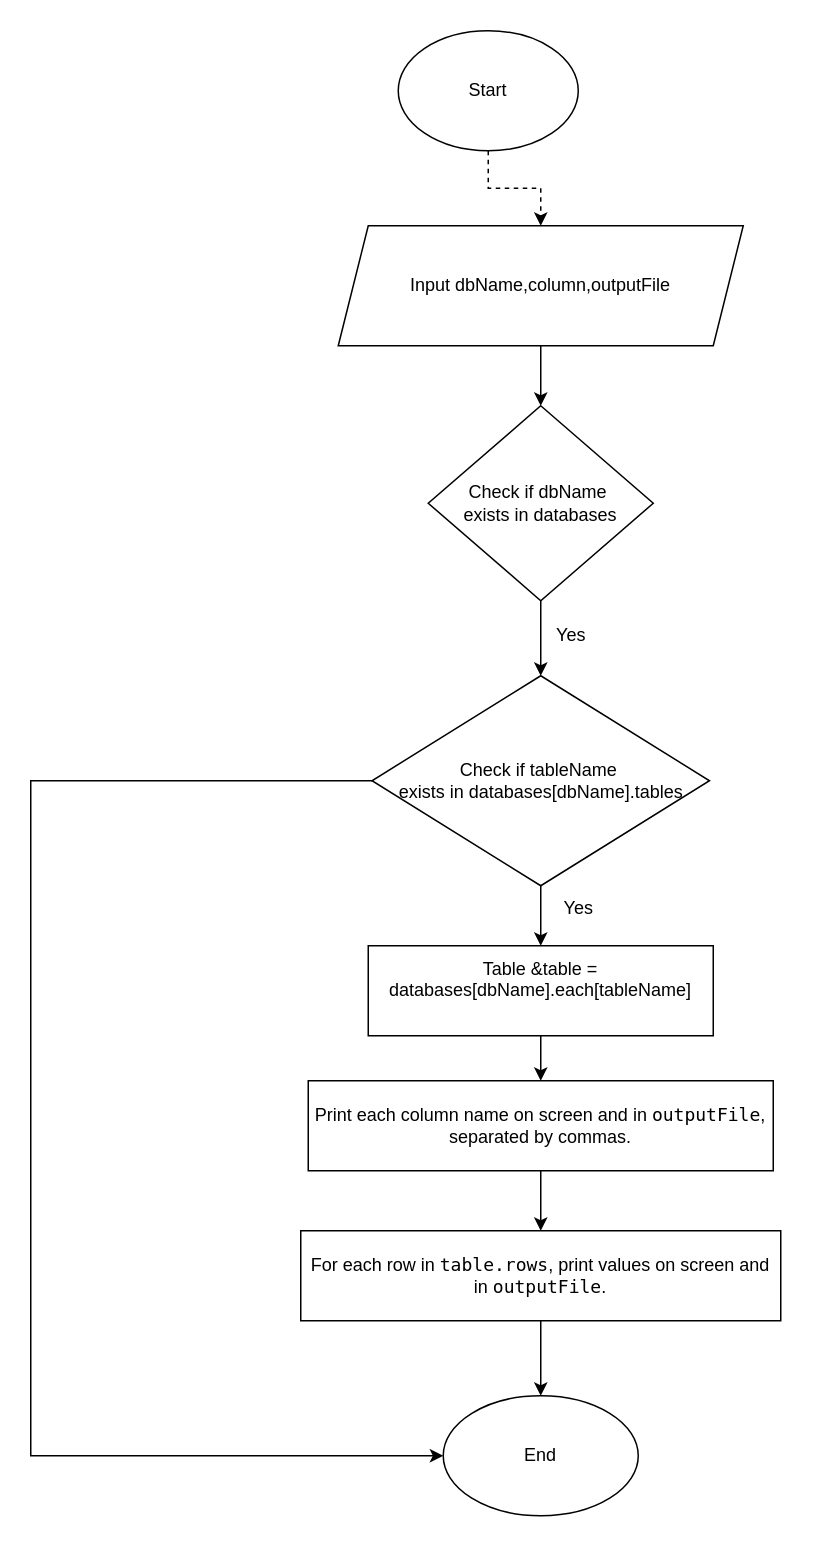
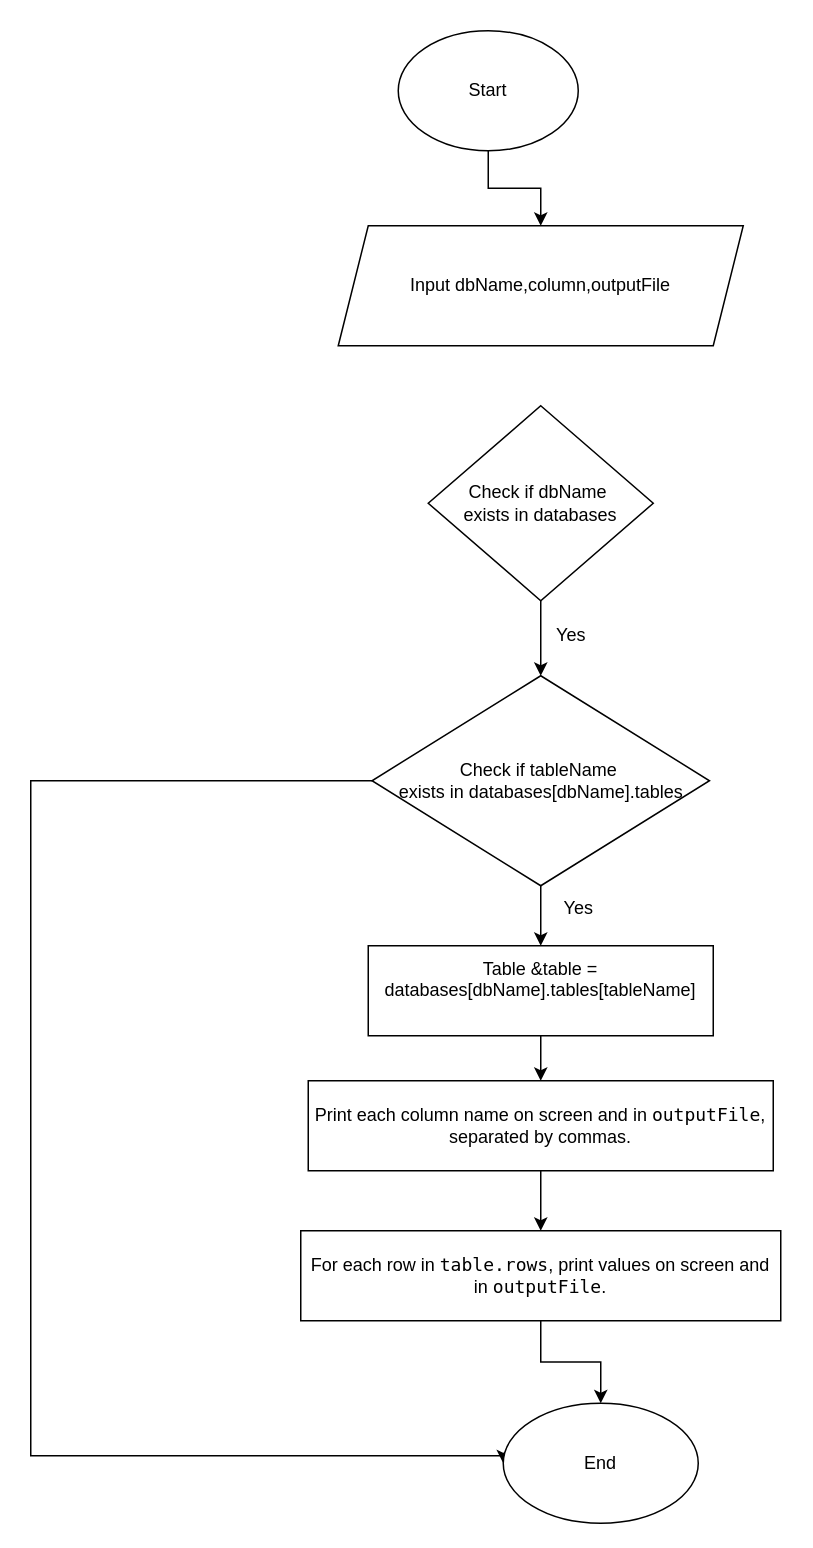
edge "Start" -> "Input dbName,column,outputFile": style dashed -> solid
edge "Input dbName,column,outputFile" -> "Check if dbName exists in databases": removed
node "Table &table = databases[dbName].each[tableName]": label "Table &table = databases[dbName].each[tableName]" -> "Table &table = databases[dbName].tables[tableName]"
node "End": moved (541, 1456) -> (601, 1463)
